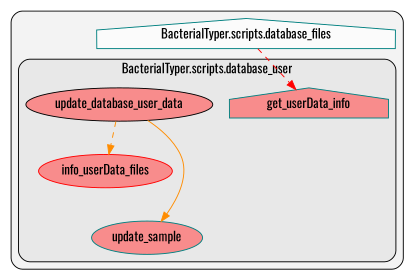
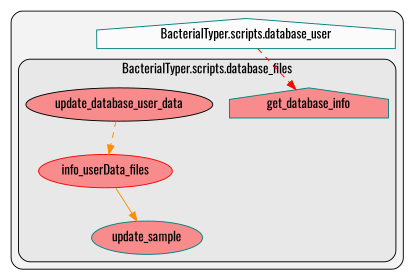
node "BacterialTyper.scripts.database_files": label "BacterialTyper.scripts.database_files" -> "BacterialTyper.scripts.database_user"
cluster "BacterialTyper.scripts.database_user": label "BacterialTyper.scripts.database_user" -> "BacterialTyper.scripts.database_files"
node "get_userData_info": label "get_userData_info" -> "get_database_info"
edge "update_database_user_data" -> "update_sample": now "info_userData_files" -> "update_sample"
